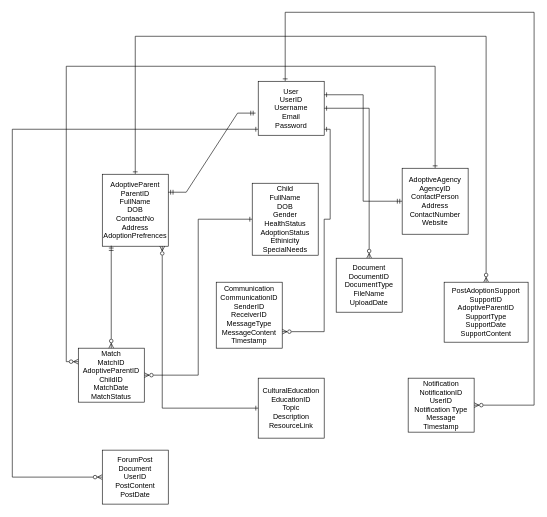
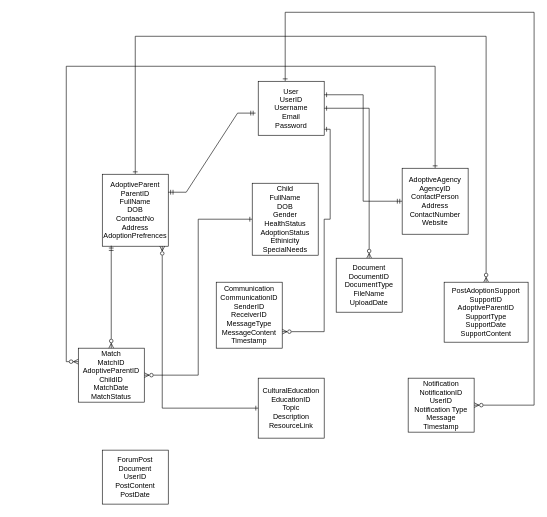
edge "User UserID Username Email Password" -- "ForumPost Document UserID PostContent PostDate": removed
